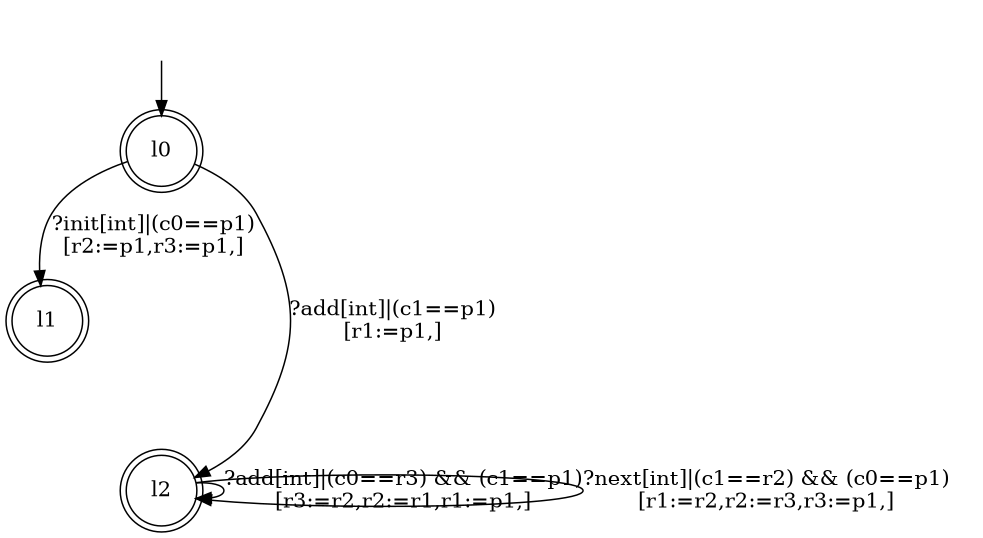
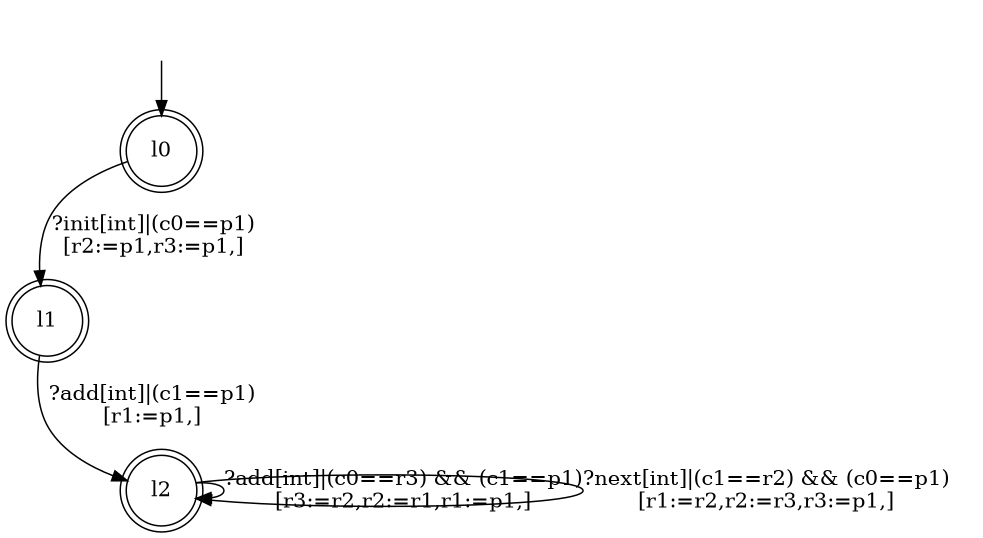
edge "l0" -> "l2": now "l1" -> "l2"
